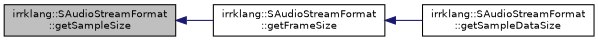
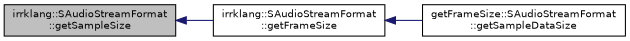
node "irrklang::SAudioStreamFormat ::getSampleDataSize": label "irrklang::SAudioStreamFormat ::getSampleDataSize" -> "getFrameSize::SAudioStreamFormat ::getSampleDataSize"
